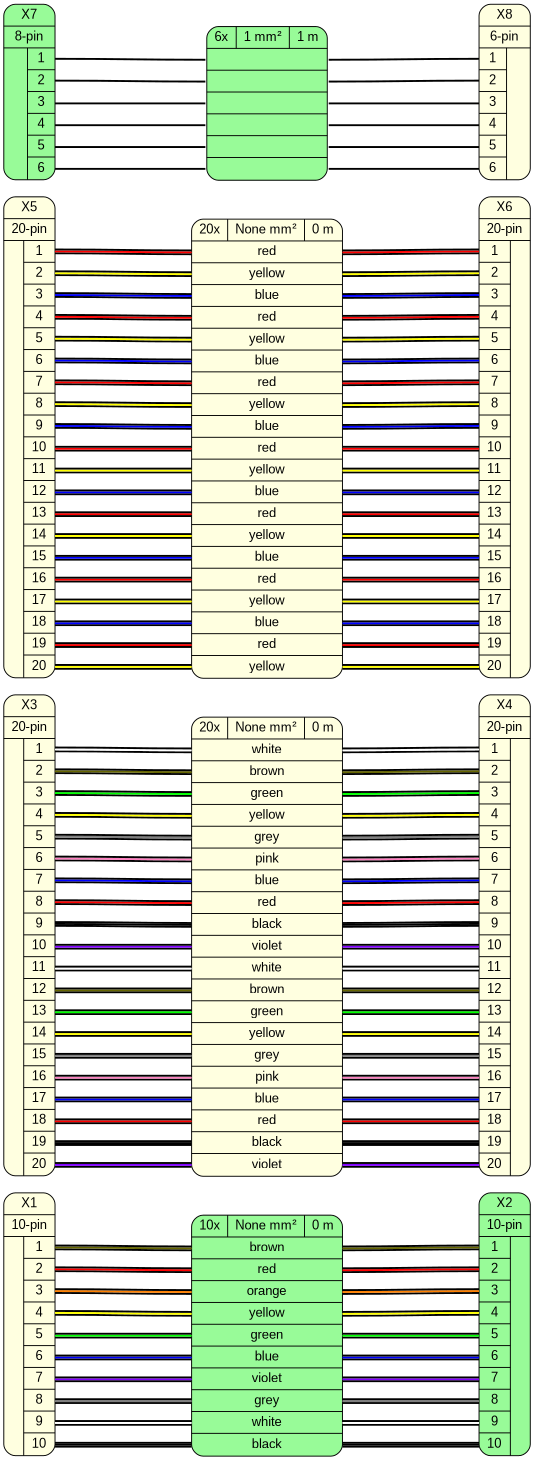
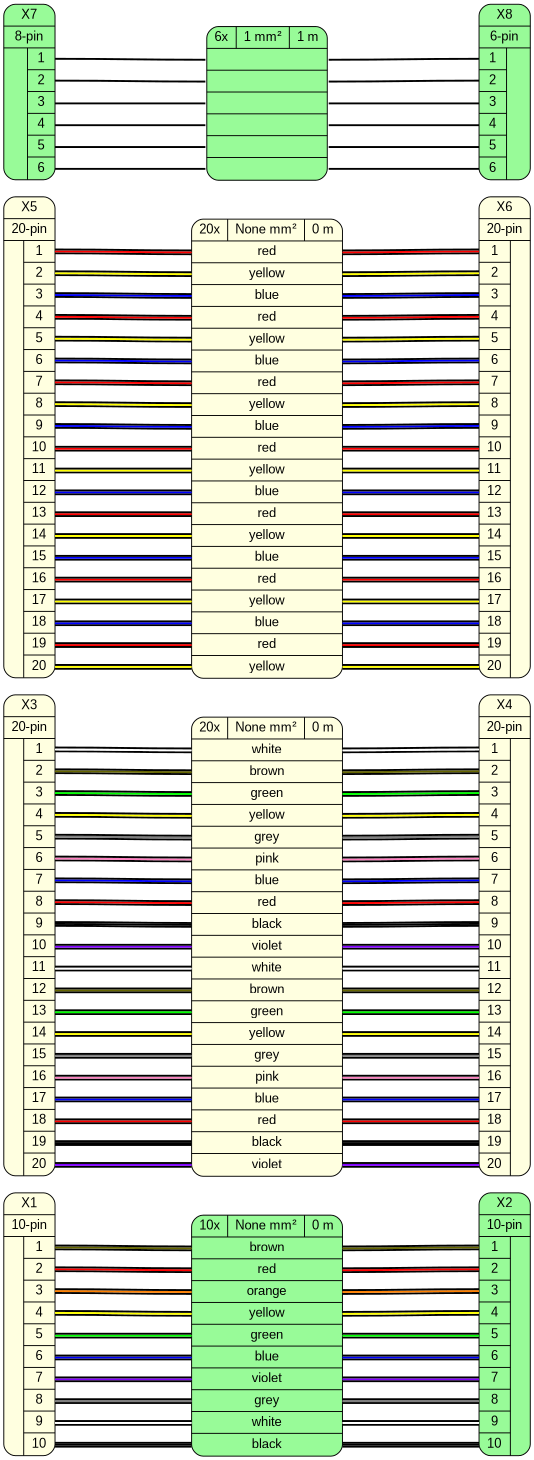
node "X8": fillcolor lightyellow -> palegreen
